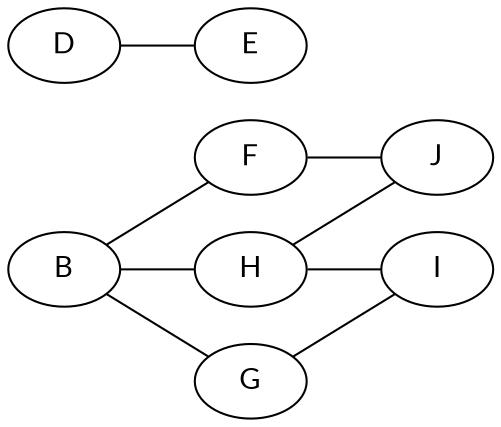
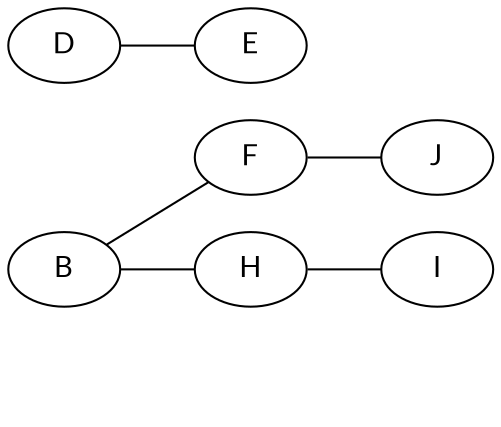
edge "J" -- "H": removed
node "G": removed
